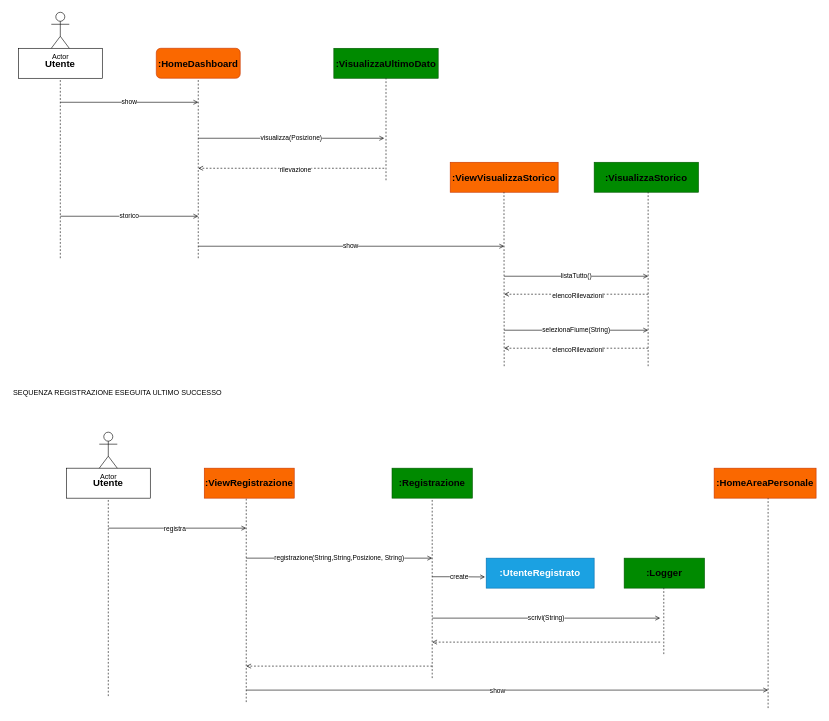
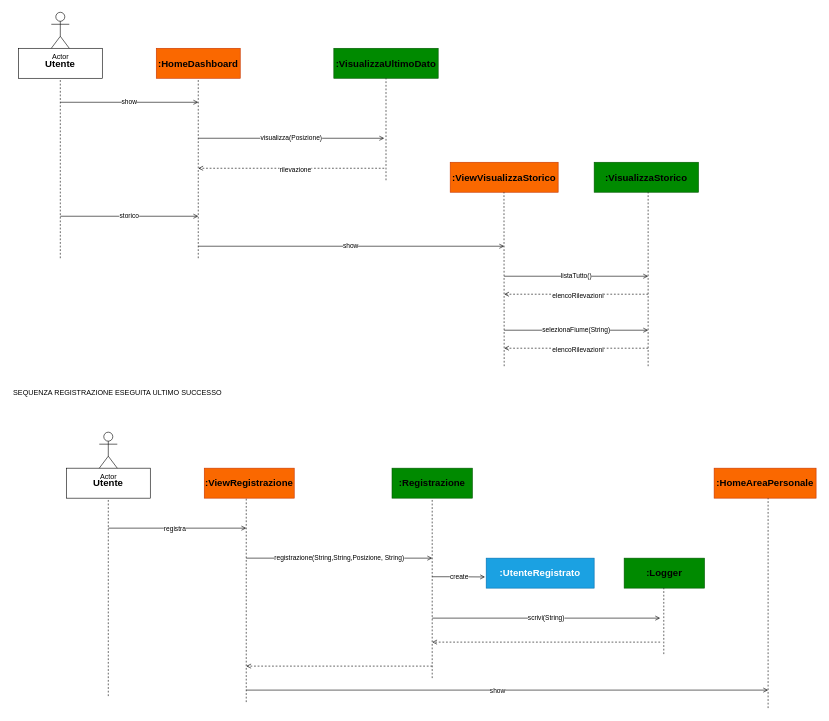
node ":HomeDashboard": shape rounded rectangle -> rectangle
